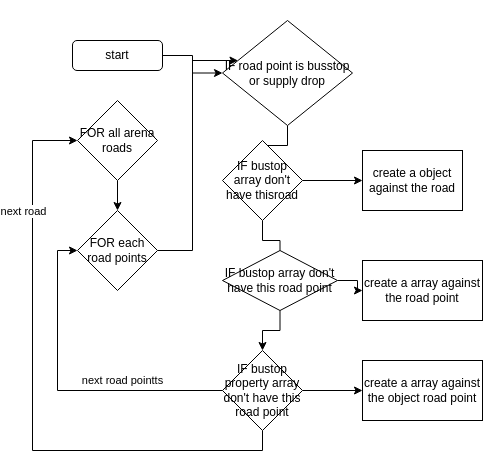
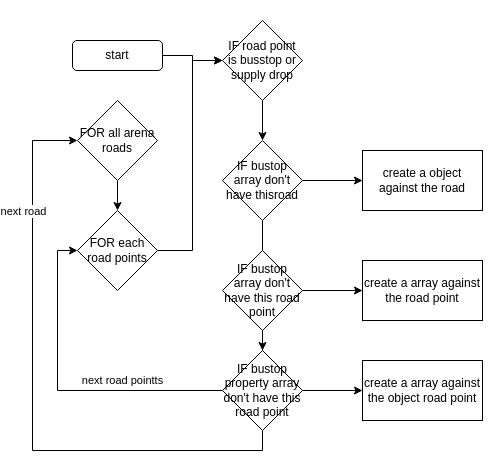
node "IF road point is busstop or supply drop": size 130x105 -> 80x80
node "create a object against the road": size 100x60 -> 120x60
node "IF bustop array don't have this road point": size 115x60 -> 80x80
